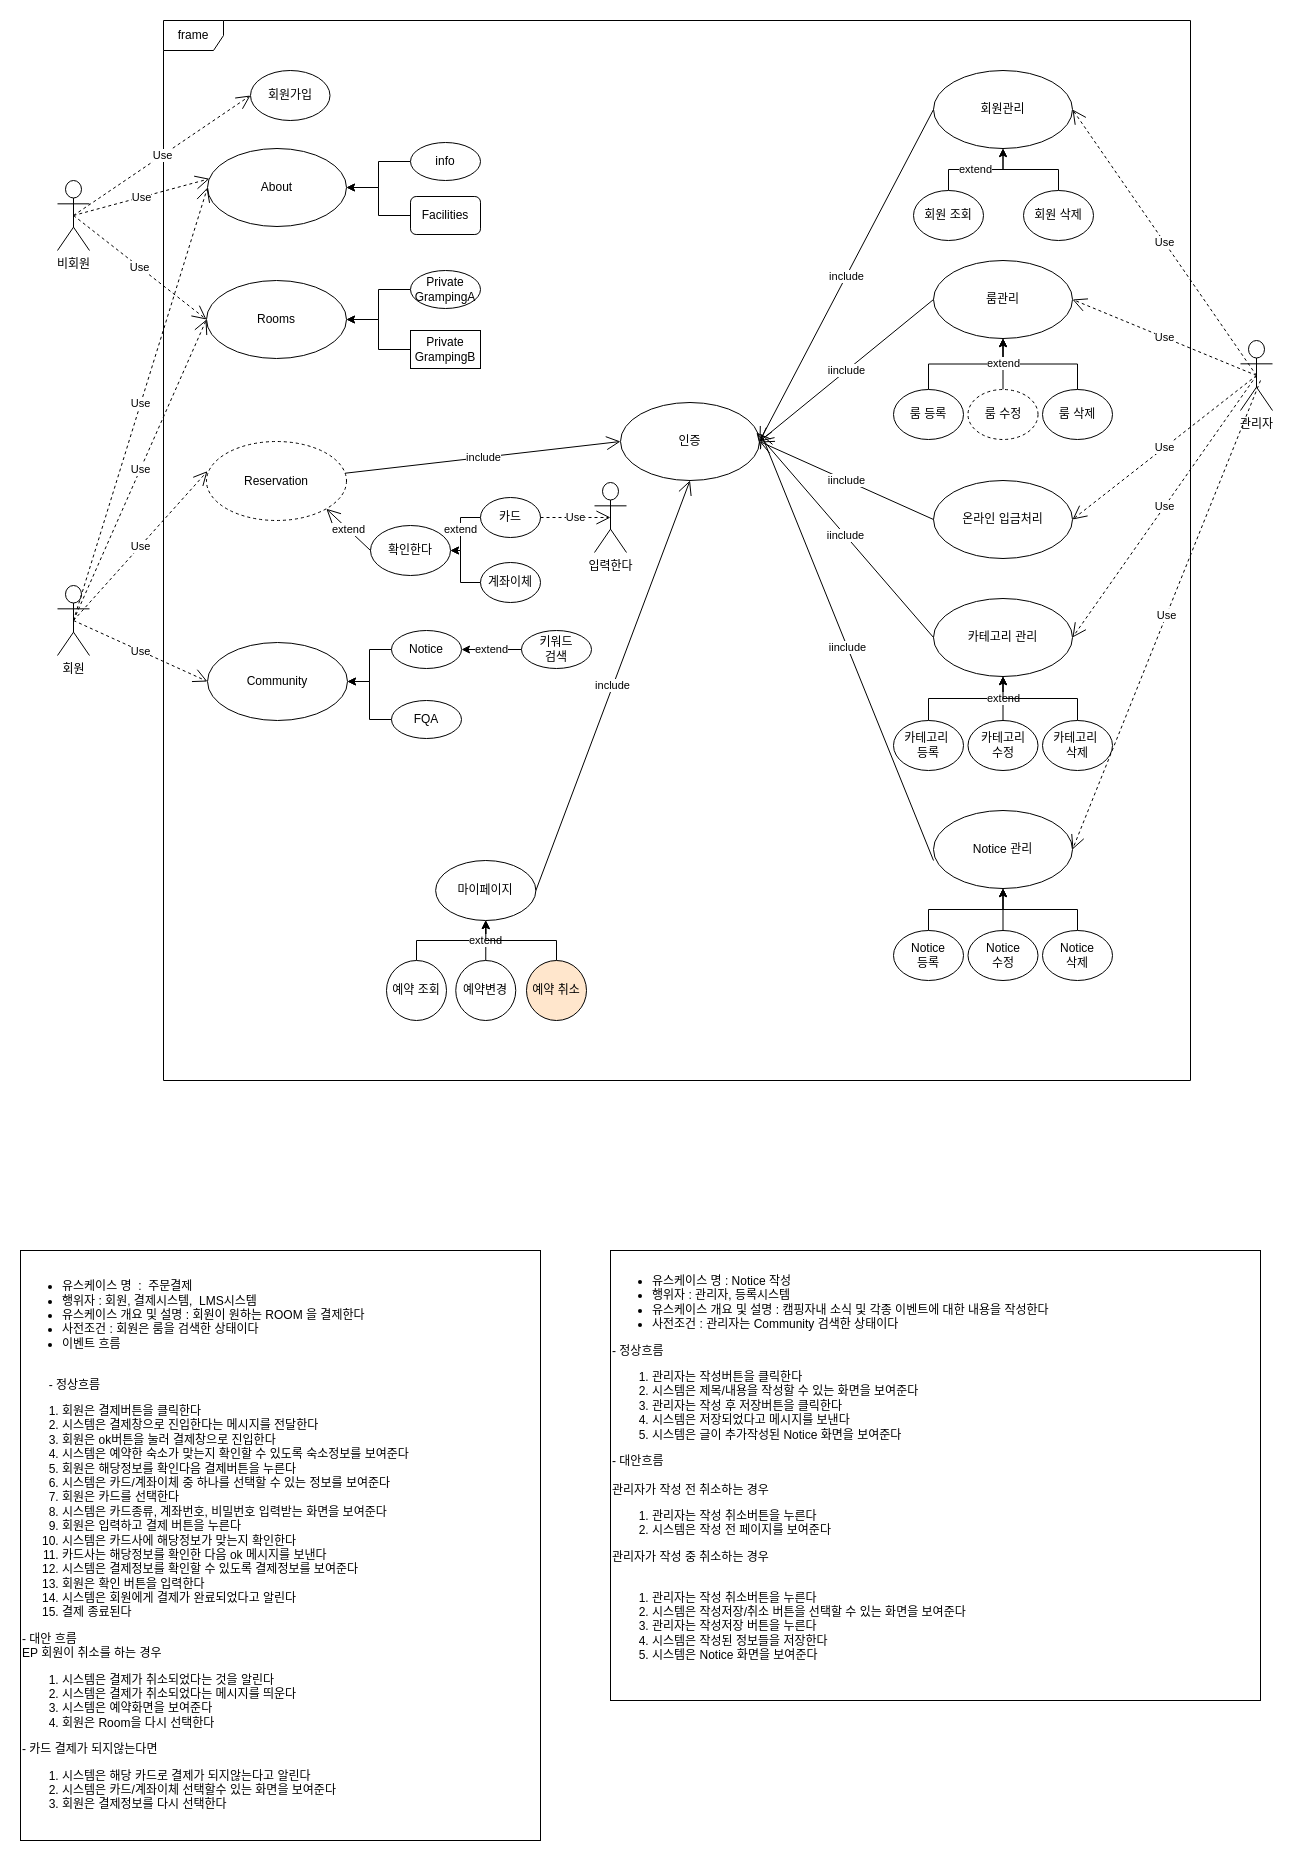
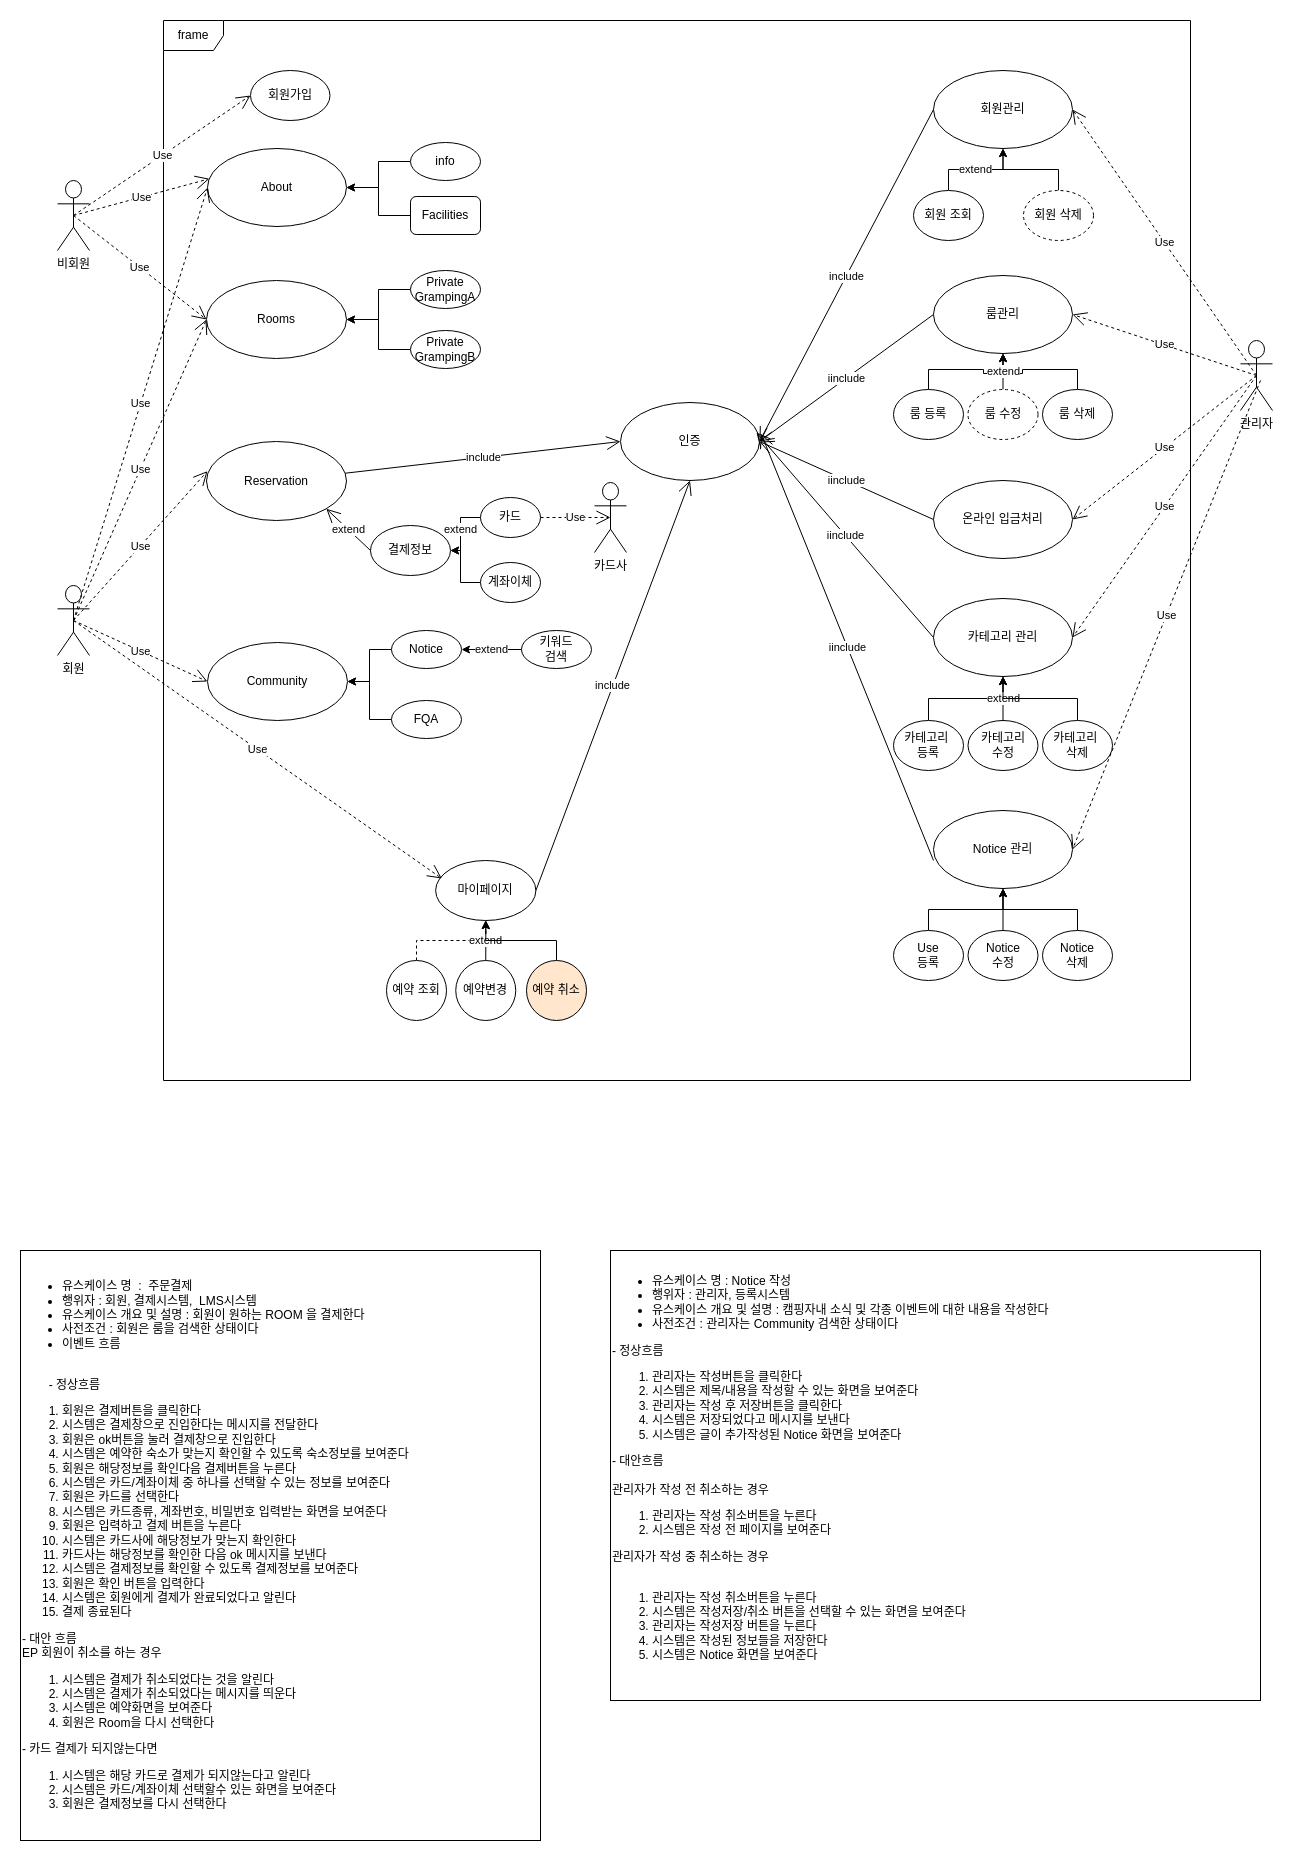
node "회원 삭제": style solid -> dashed
node "룸관리": moved (1003, 300) -> (1003, 315)
node "Private GrampingB": shape rectangle -> ellipse
node "Reservation": style dashed -> solid
node "확인한다": label "확인한다" -> "결제정보"
node "입력한다": label "입력한다" -> "카드사"
edge "회원" -> "마이페이지": added, label "Use"
edge "예약 조회" -> "마이페이지": style solid -> dashed
node "Notice 등록": label "Notice 등록" -> "Use 등록"
